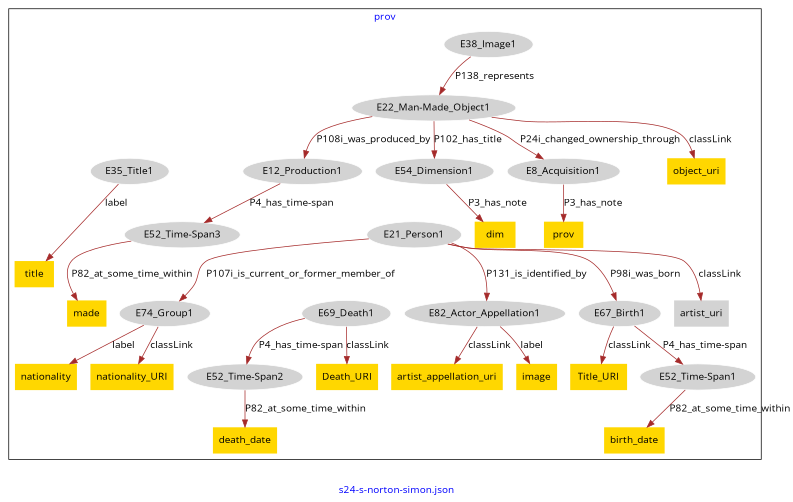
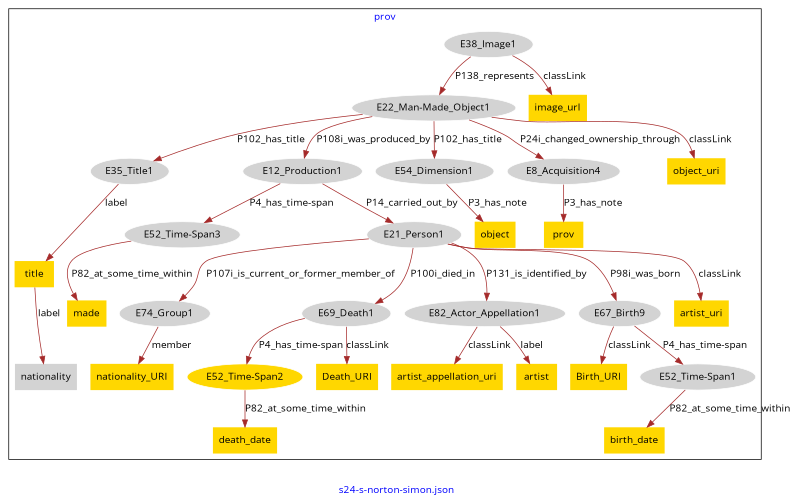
node "image_url": added
edge "E22_Man-Made_Object1" -> "E35_Title1": added, label "P102_has_title"
node "E8_Acquisition1": label "E8_Acquisition1" -> "E8_Acquisition4"
edge "E12_Production1" -> "E21_Person1": added, label "P14_carried_out_by"
node "dim": label "dim" -> "object"
edge "E21_Person1" -> "E69_Death1": added, label "P100i_died_in"
node "E67_Birth1": label "E67_Birth1" -> "E67_Birth9"
node "artist_uri": fillcolor lightgray -> gold
edge "E74_Group1" -> "nationality": now "title" -> "nationality"
edge "E74_Group1" -> "nationality_URI": label "classLink" -> "member"
node "nationality": fillcolor gold -> lightgray
node "E52_Time-Span2": fillcolor lightgray -> gold
node "image": label "image" -> "artist"
node "Title_URI": label "Title_URI" -> "Birth_URI"
